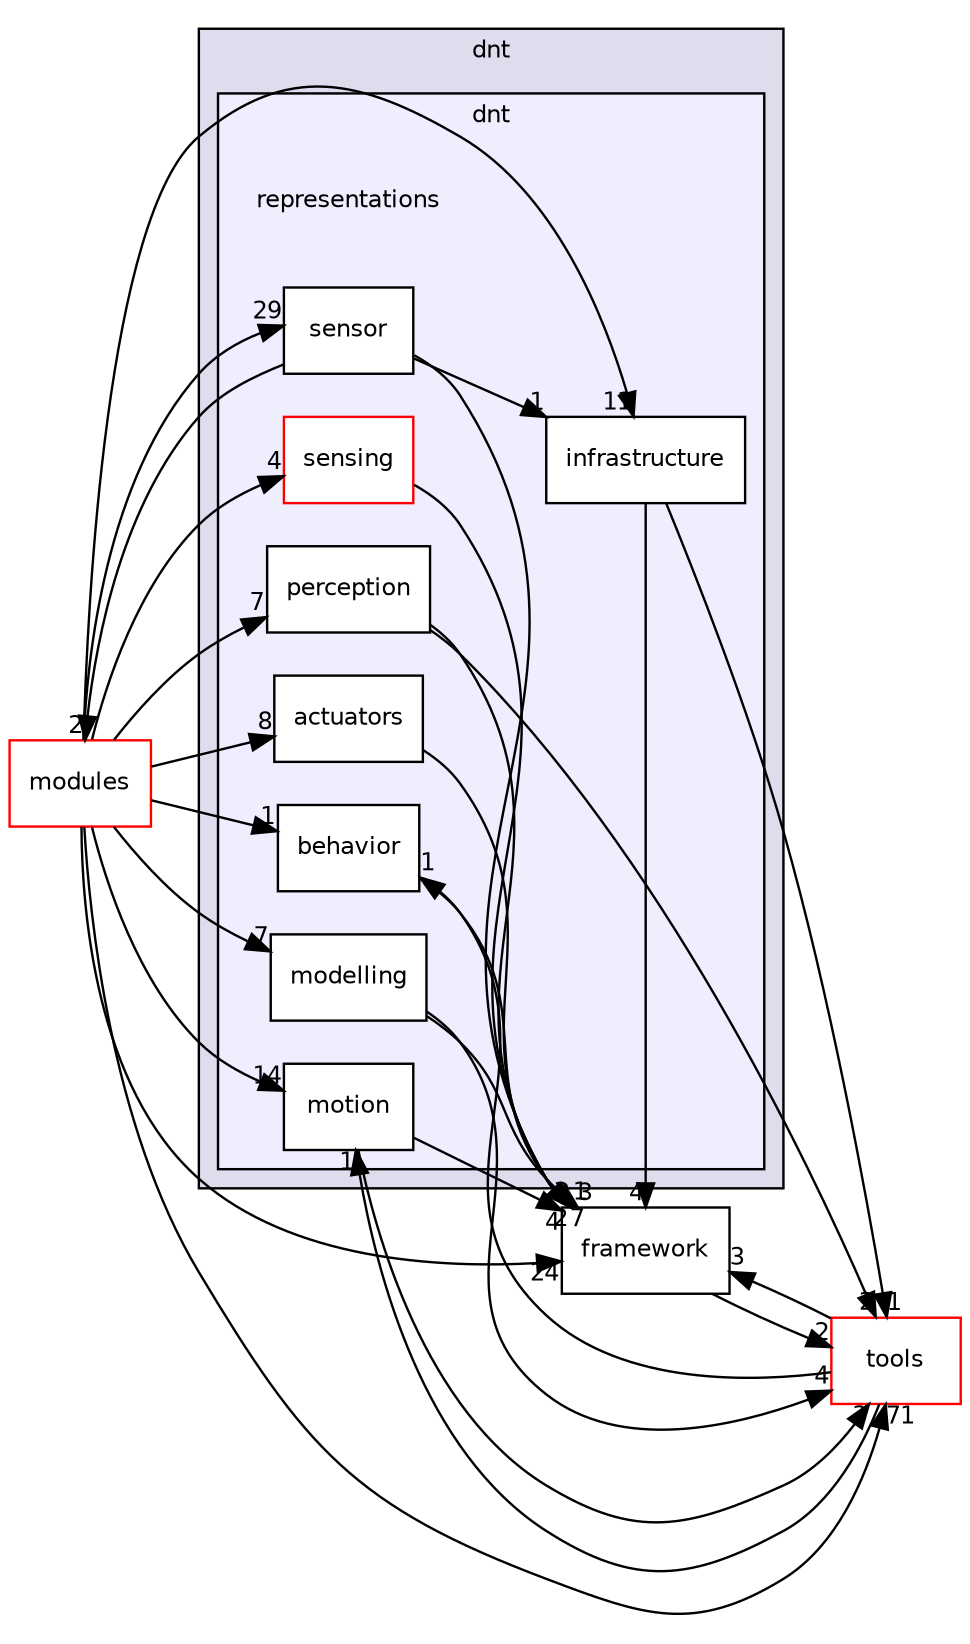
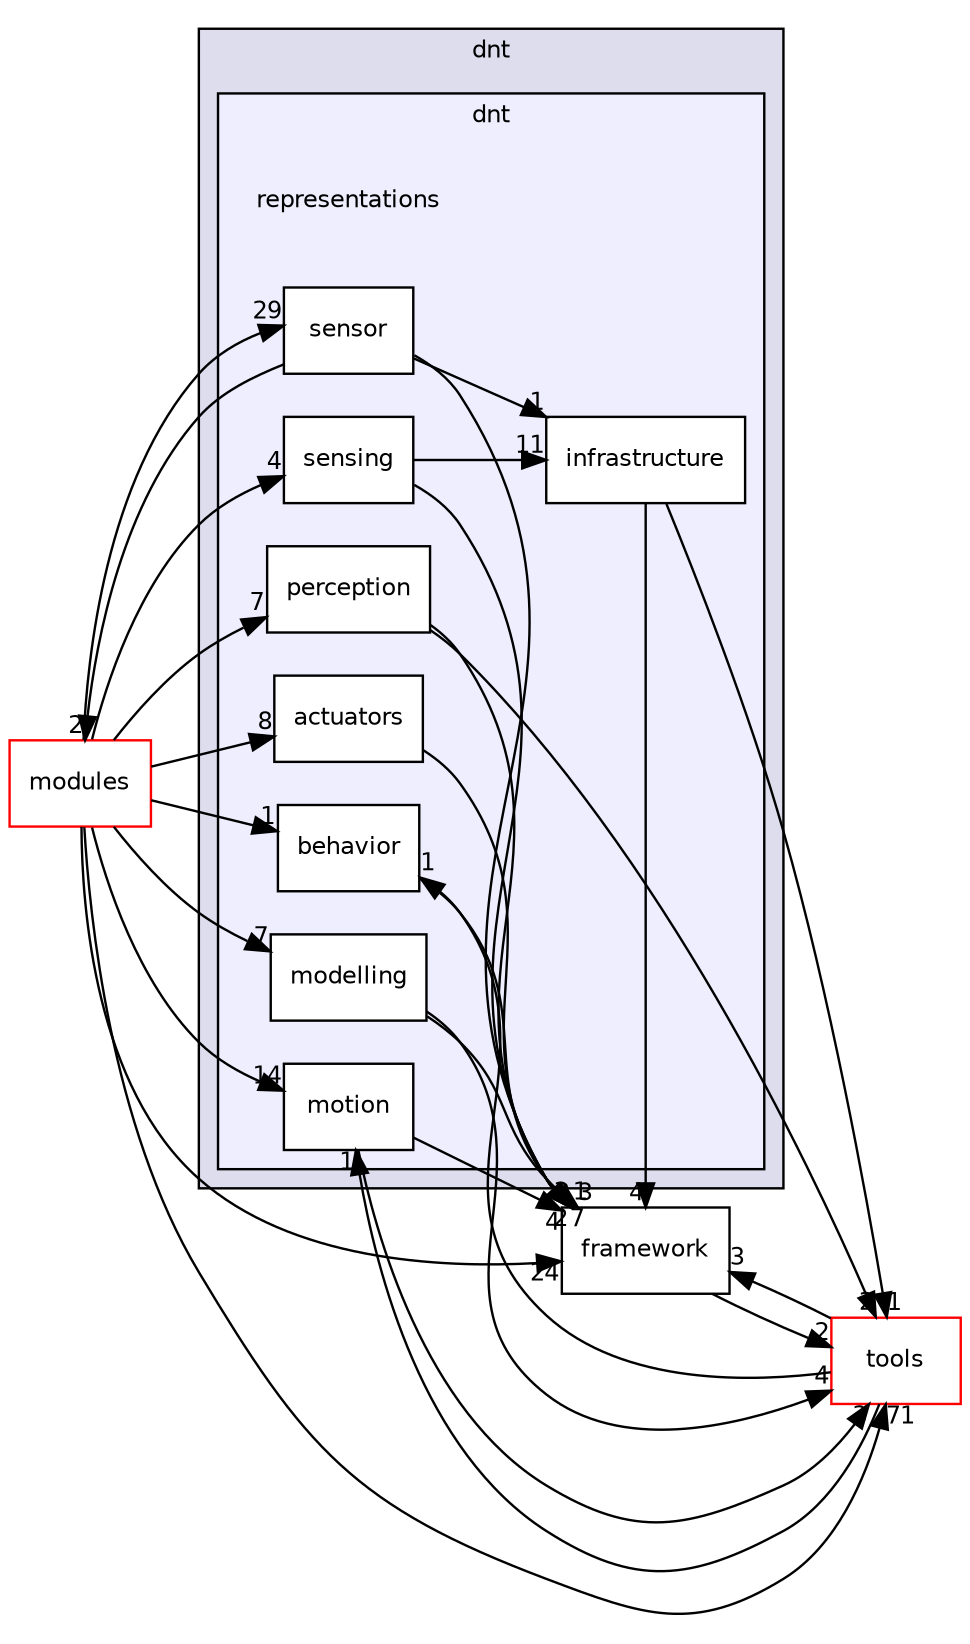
edge "modules" -> "infrastructure": now "sensing" -> "infrastructure"
node "sensing": color red -> black
